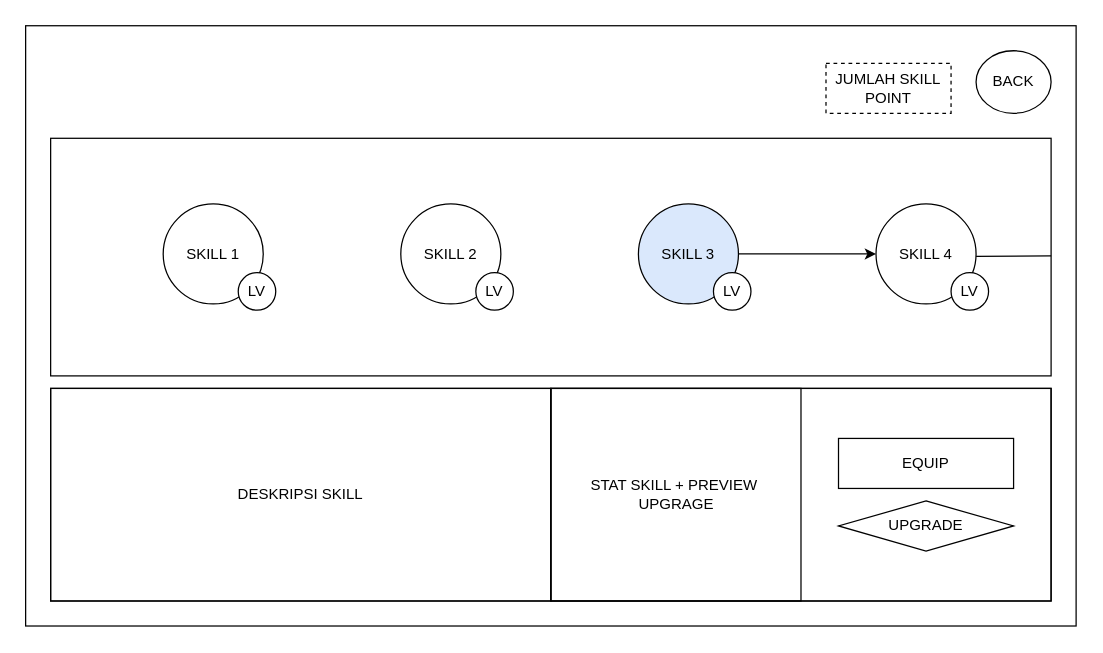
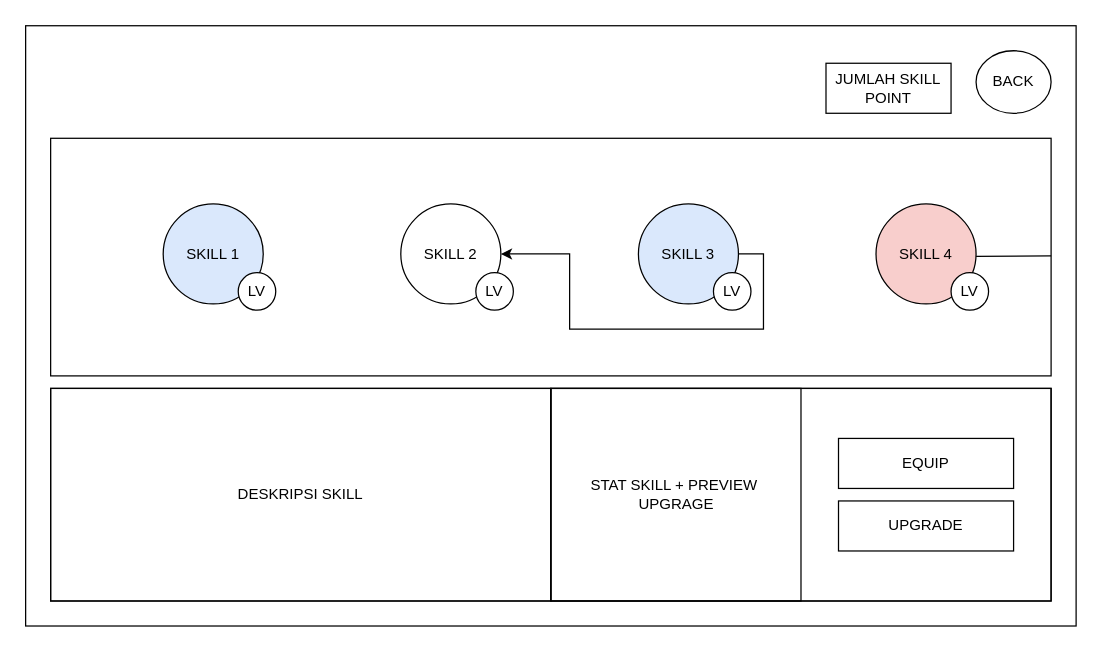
node "JUMLAH SKILL POINT": style dashed -> solid
node "SKILL 1": fillcolor #ffffff -> #dae8fc
edge "SKILL 3" -> "SKILL 4": now "SKILL 3" -> "SKILL 2"
node "SKILL 4": fillcolor #ffffff -> #f8cecc
node "UPGRADE": shape diamond -> rectangle
